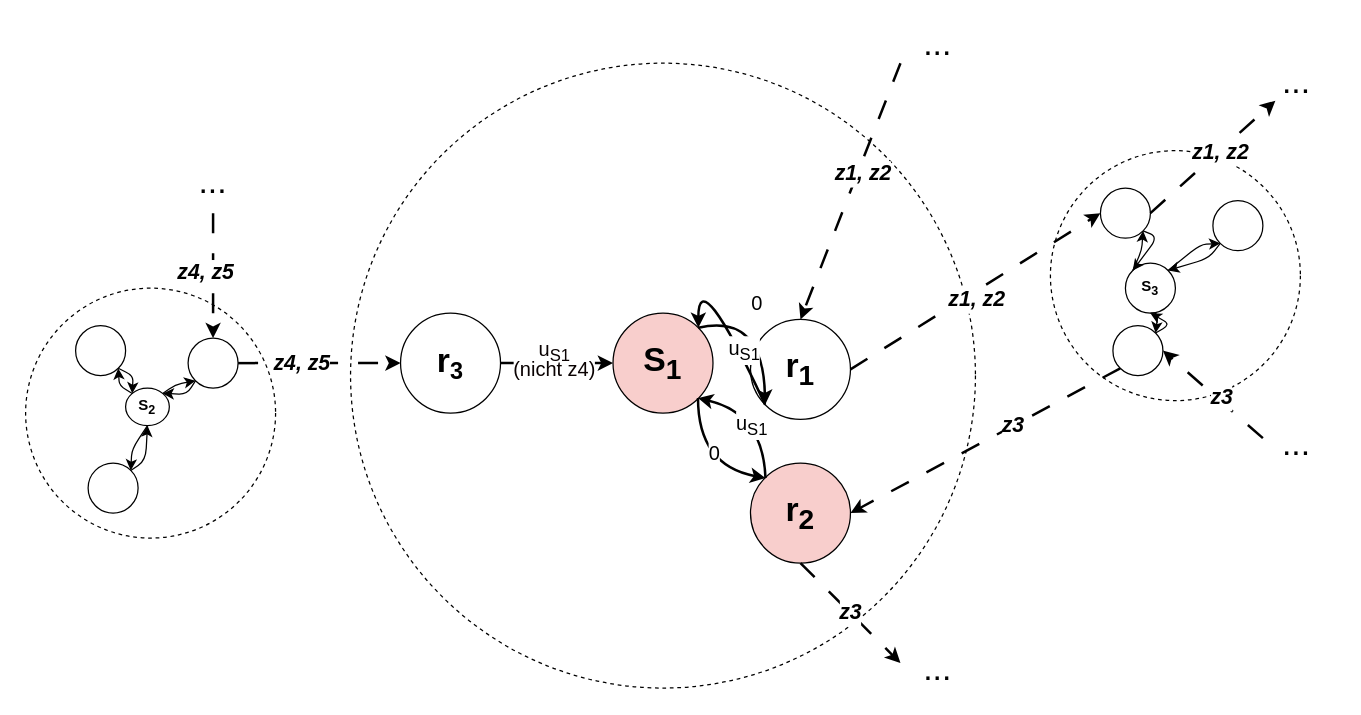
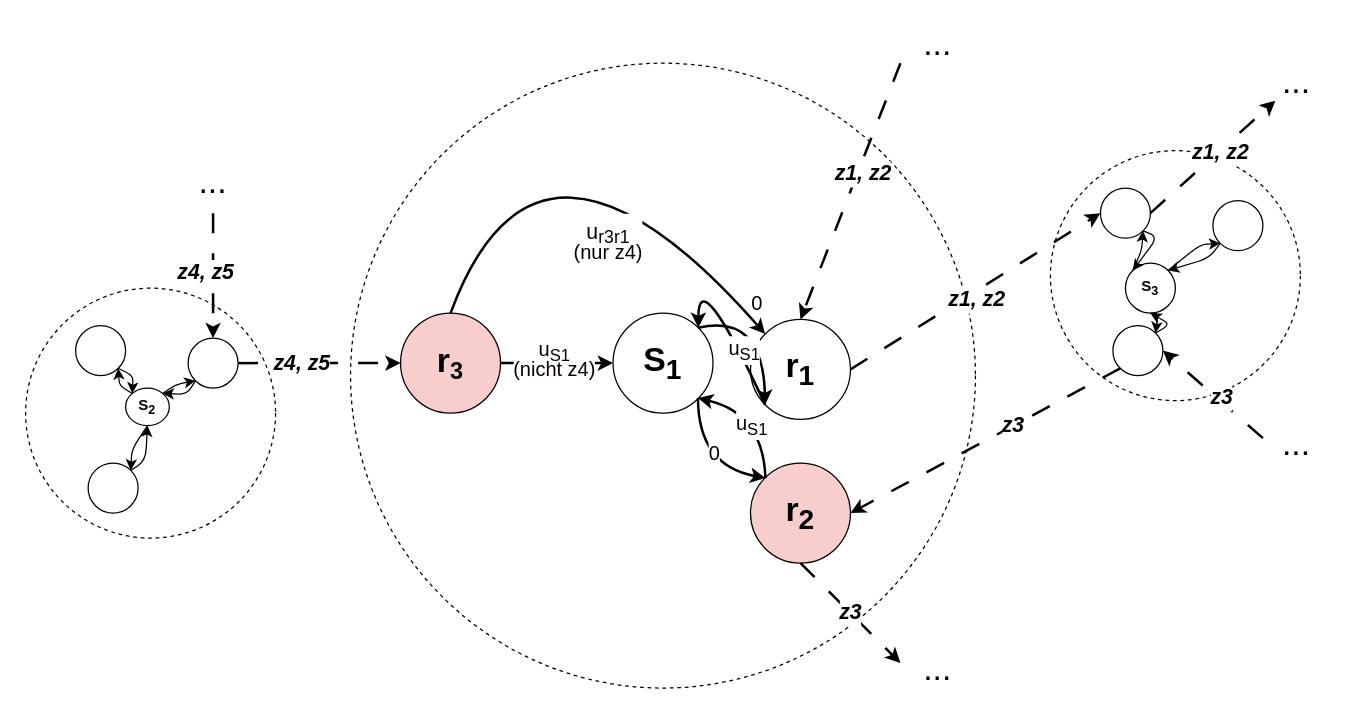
edge "r3" -> "r1": added, label "ur3r1 (nur z4)"
node "r3": fillcolor #ffffff -> #f8cecc
node "S1": fillcolor #f8cecc -> #ffffff
